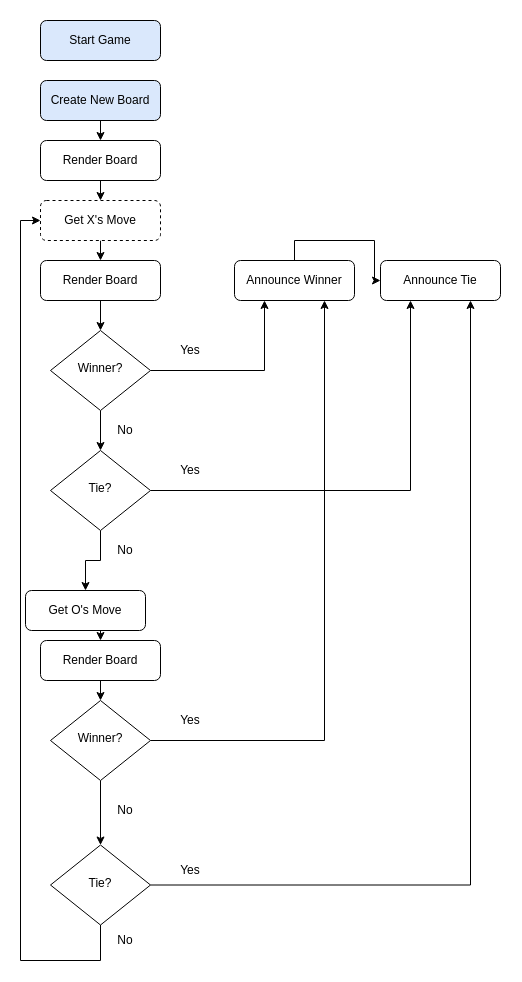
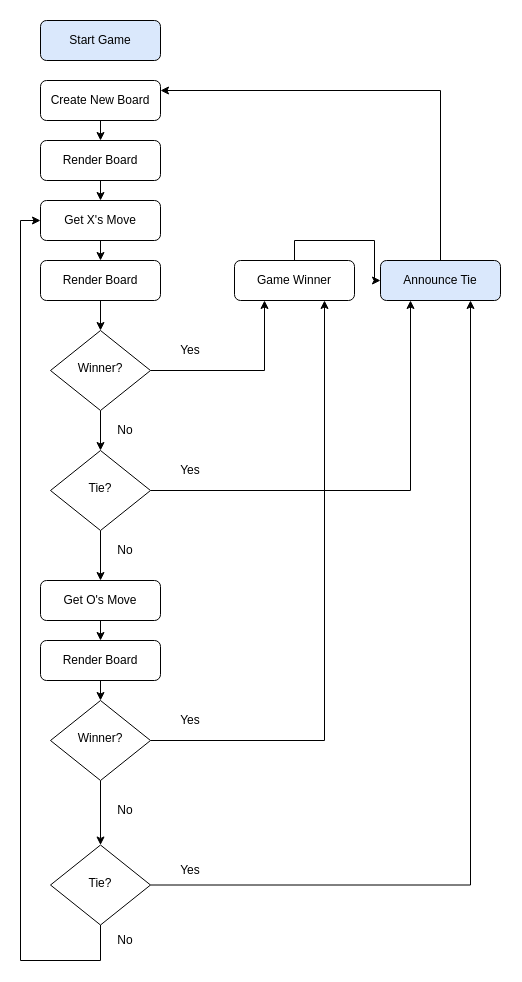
edge "Announce Tie" -> "Create New Board": added
node "Create New Board": fillcolor #dae8fc -> #ffffff
node "Get X's Move": style dashed -> solid
node "Announce Winner": label "Announce Winner" -> "Game Winner"
node "Announce Tie": fillcolor #ffffff -> #dae8fc
node "Get O's Move": moved (86, 611) -> (101, 601)
